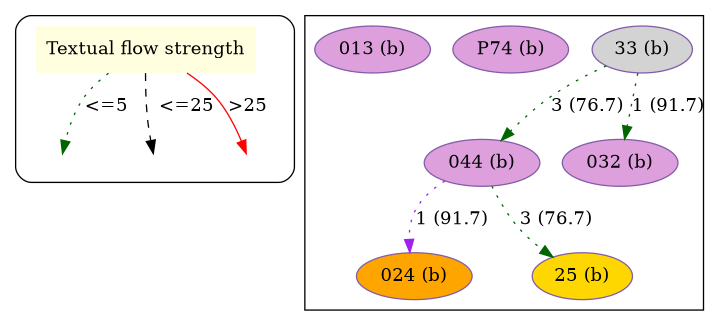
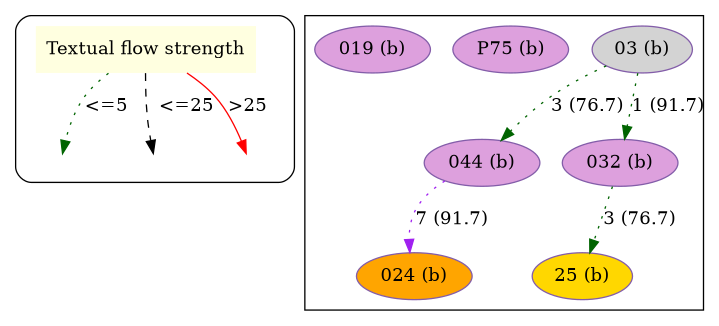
node "013 (b)": label "013 (b)" -> "019 (b)"
node "P74 (b)": label "P74 (b)" -> "P75 (b)"
node "33 (b)": label "33 (b)" -> "03 (b)"
edge "044 (b)" -> "024 (b)": label "1 (91.7)" -> "7 (91.7)"
edge "044 (b)" -> "25 (b)": now "032 (b)" -> "25 (b)"
